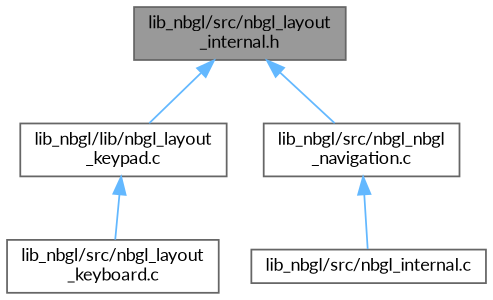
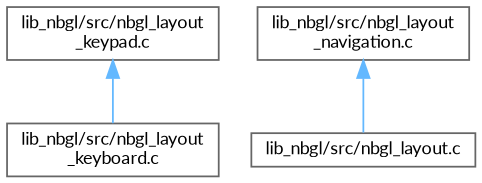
node "lib_nbgl/src/nbgl_layout _internal.h": removed
node "lib_nbgl/lib/nbgl_layout _keypad.c": label "lib_nbgl/lib/nbgl_layout _keypad.c" -> "lib_nbgl/src/nbgl_layout _keypad.c"
node "lib_nbgl/src/nbgl_nbgl _navigation.c": label "lib_nbgl/src/nbgl_nbgl _navigation.c" -> "lib_nbgl/src/nbgl_layout _navigation.c"
node "lib_nbgl/src/nbgl_internal.c": label "lib_nbgl/src/nbgl_internal.c" -> "lib_nbgl/src/nbgl_layout.c"
